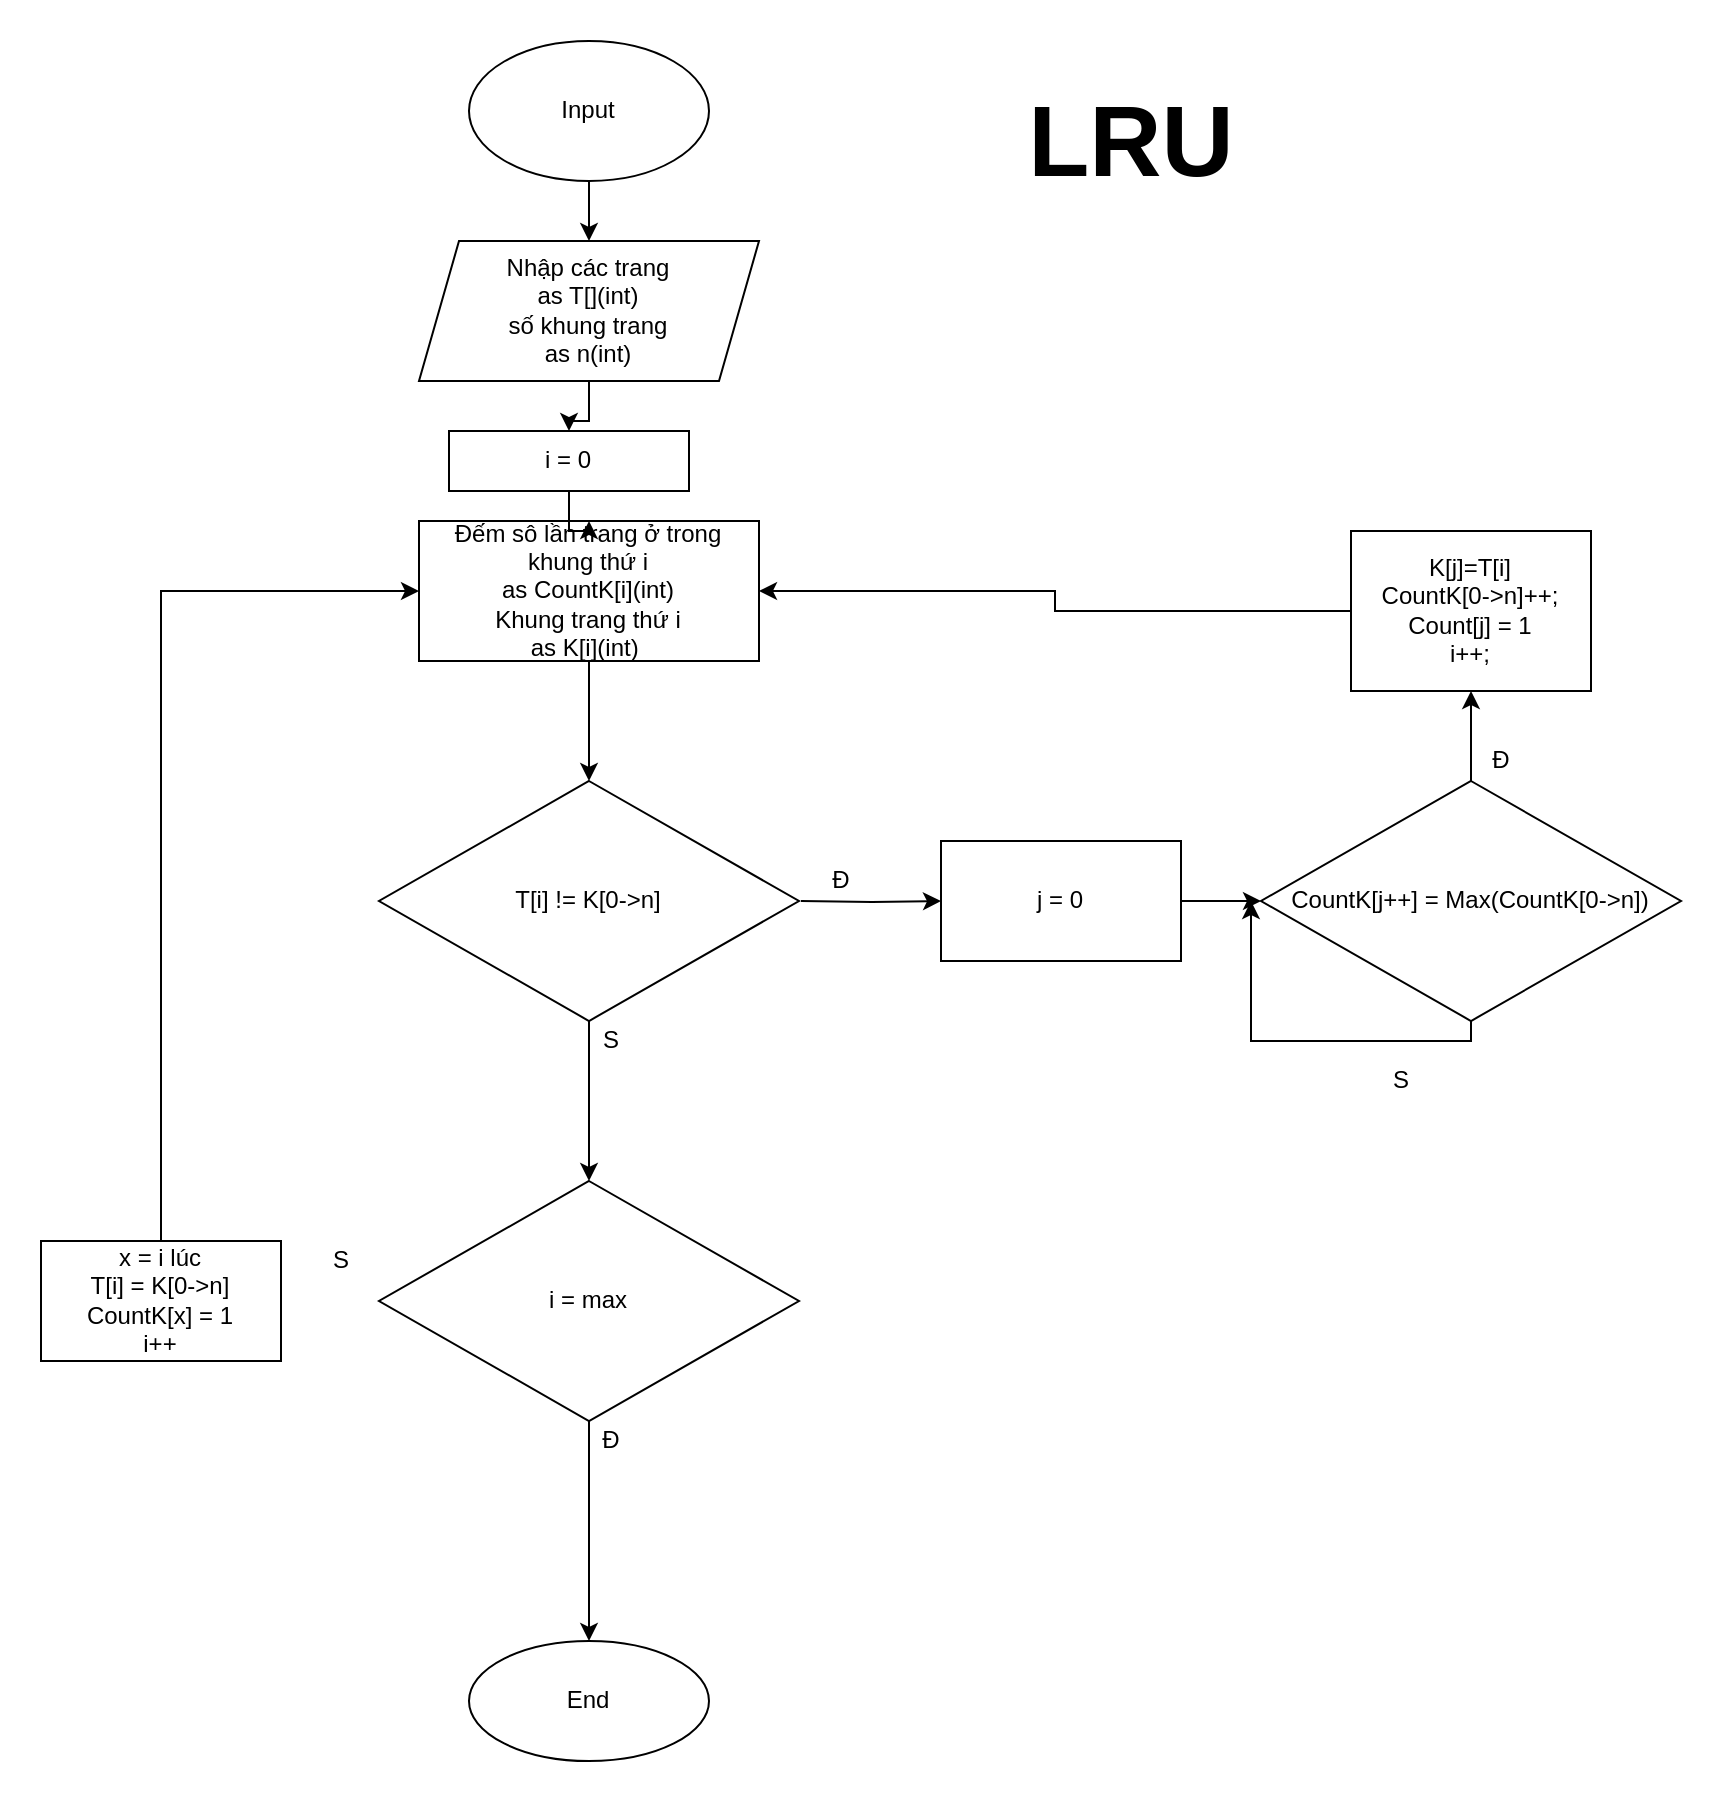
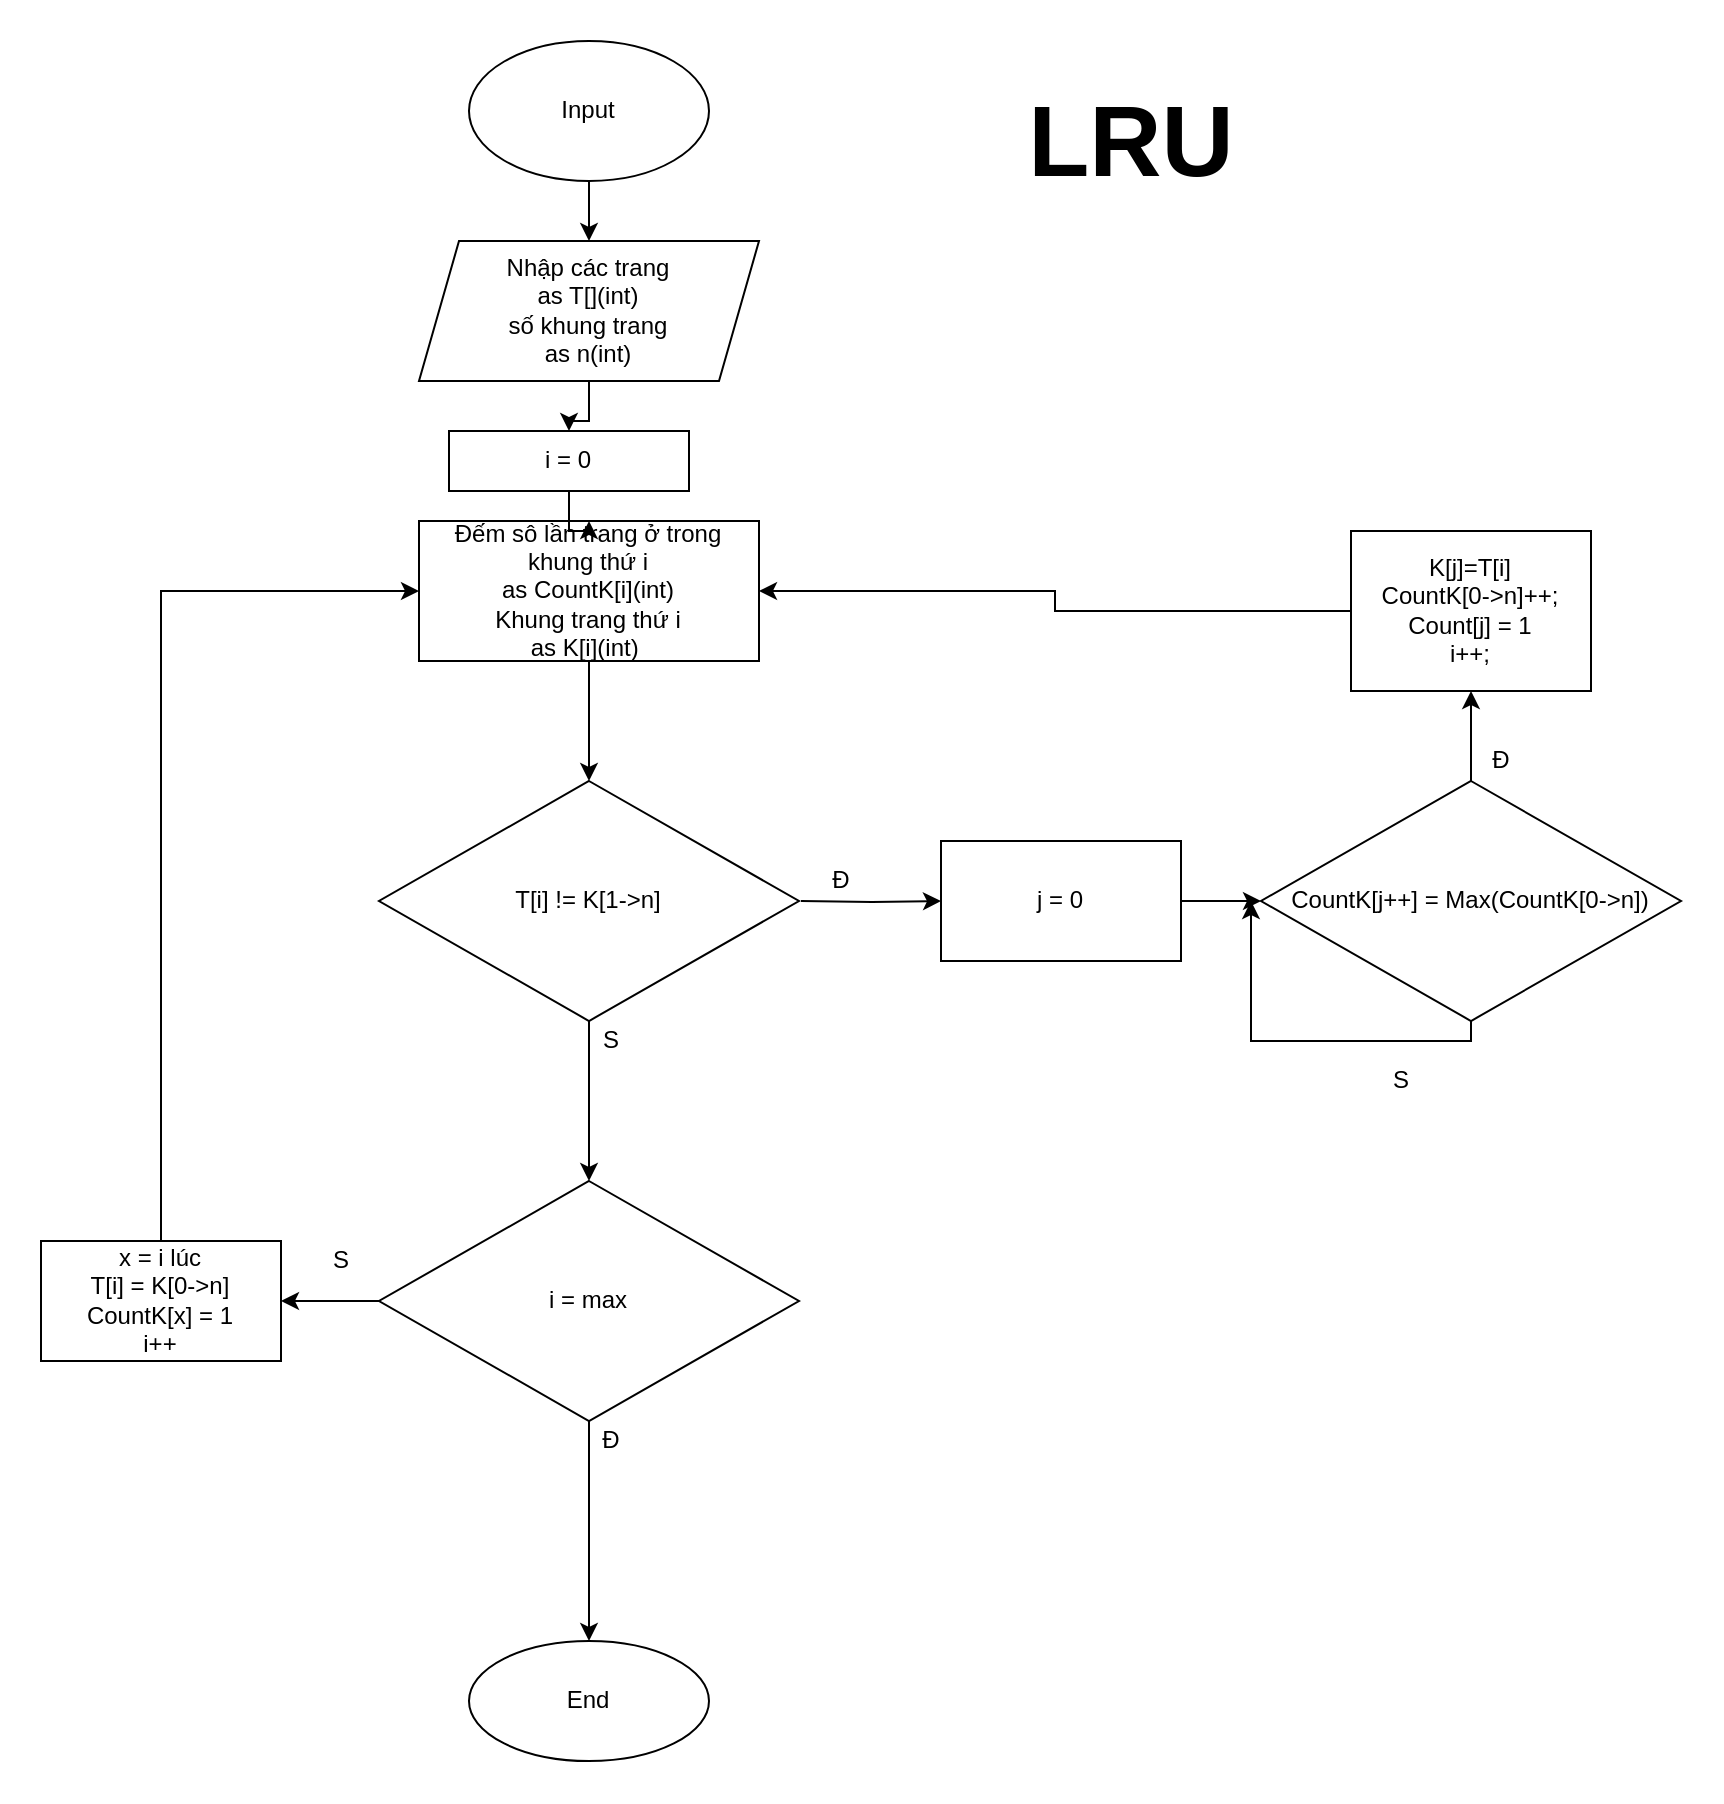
node "T[i] != K[0->n]": label "T[i] != K[0->n]" -> "T[i] != K[1->n]"
edge "i = max" -> "x = i lúc T[i] = K[0->n] CountK[x] = 1 i++": added
